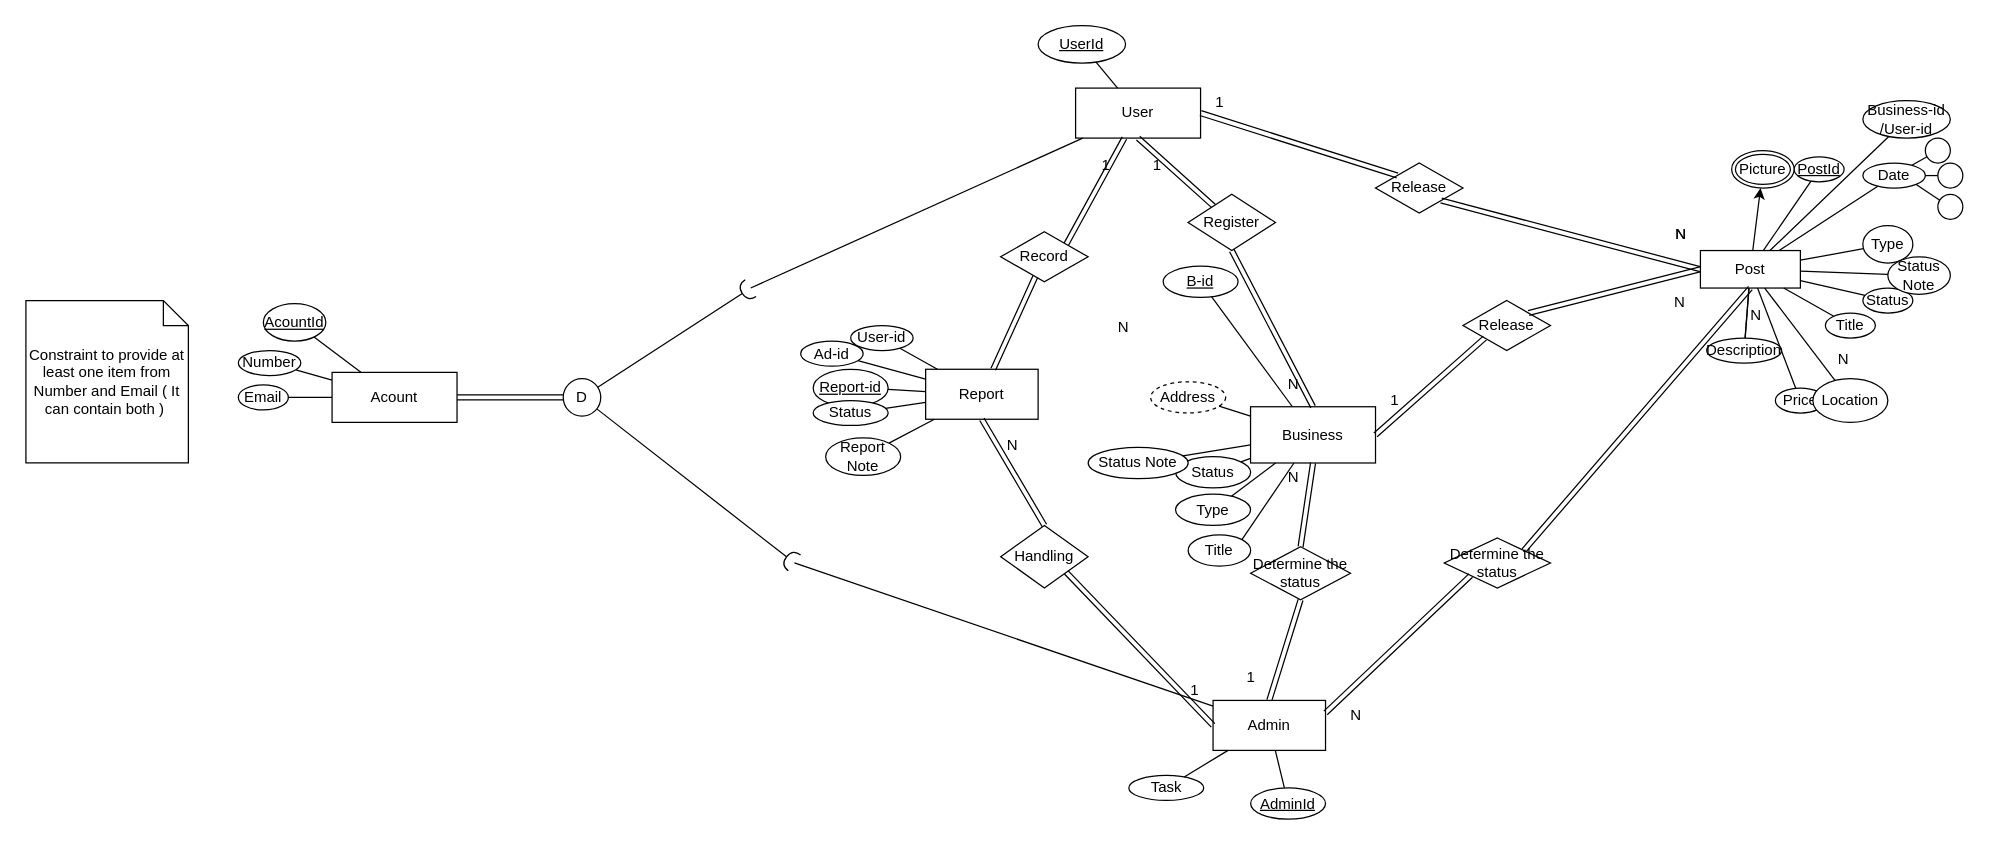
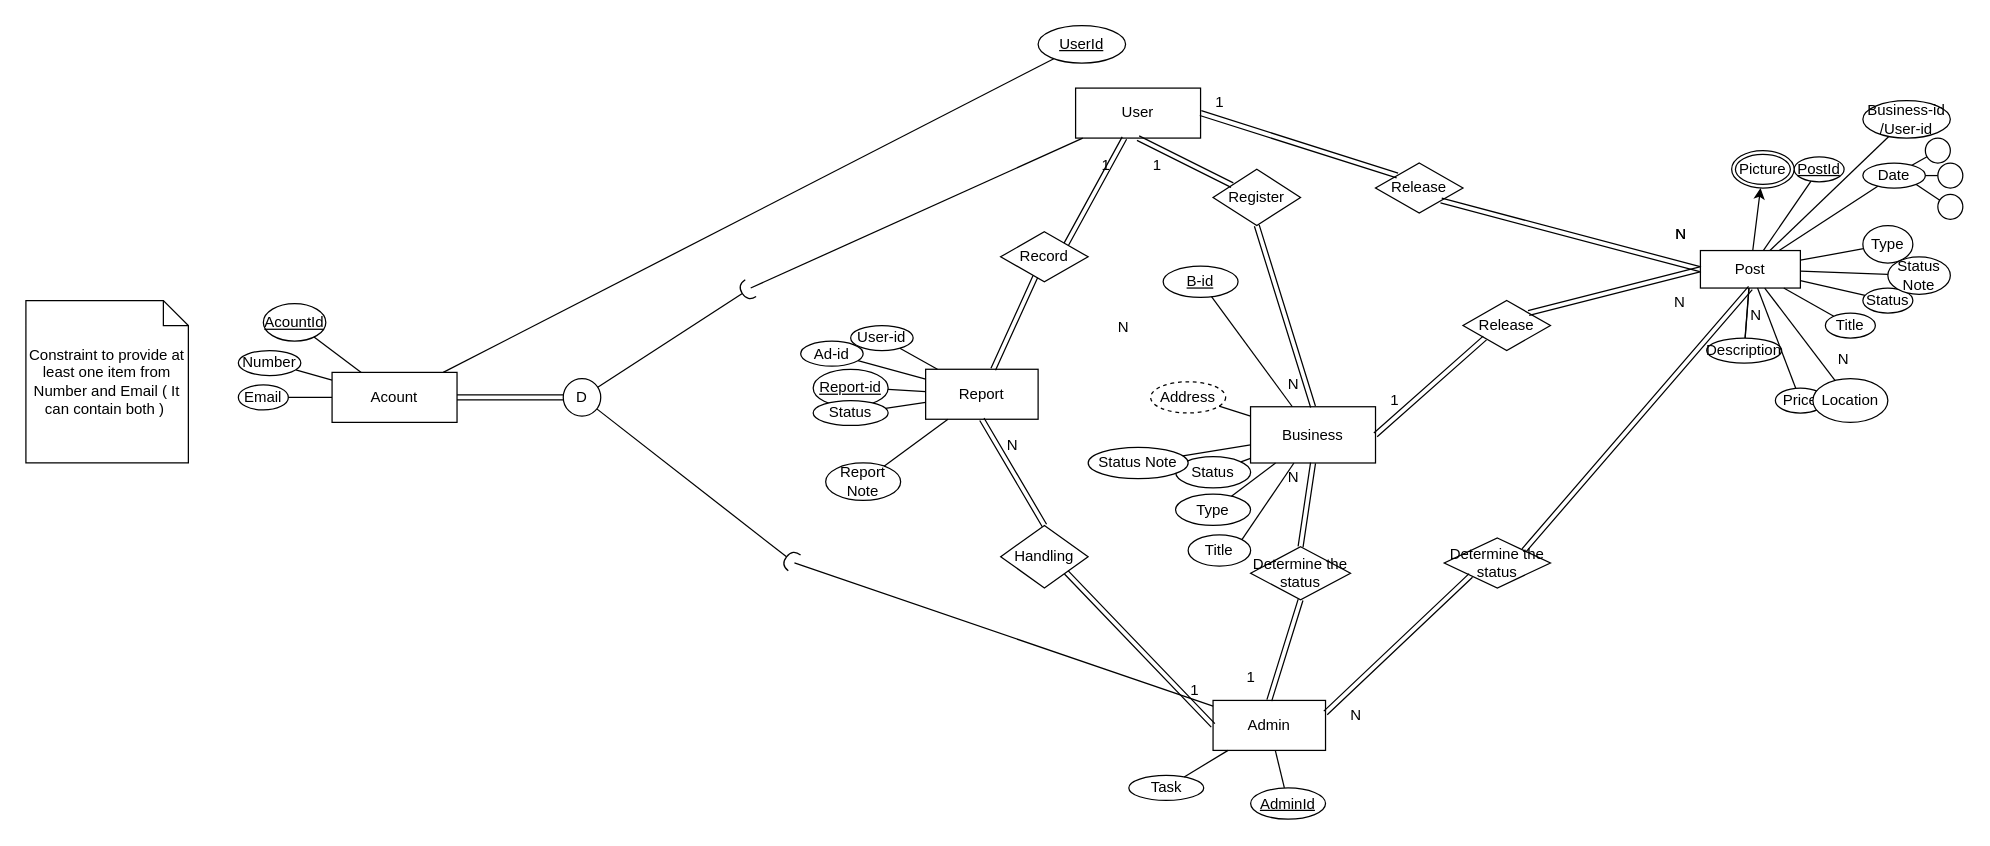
edge "UserId" -- "User": now "UserId" -- "Acount"
node "Register": moved (1232, 223) -> (1257, 198)
node "Report Note": moved (863, 457) -> (863, 482)
